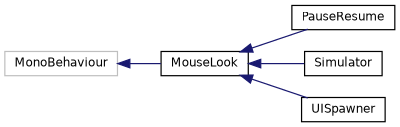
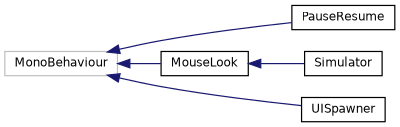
edge "PauseResume" -> "MouseLook": now "PauseResume" -> "MonoBehaviour"
edge "UISpawner" -> "MouseLook": now "UISpawner" -> "MonoBehaviour"
